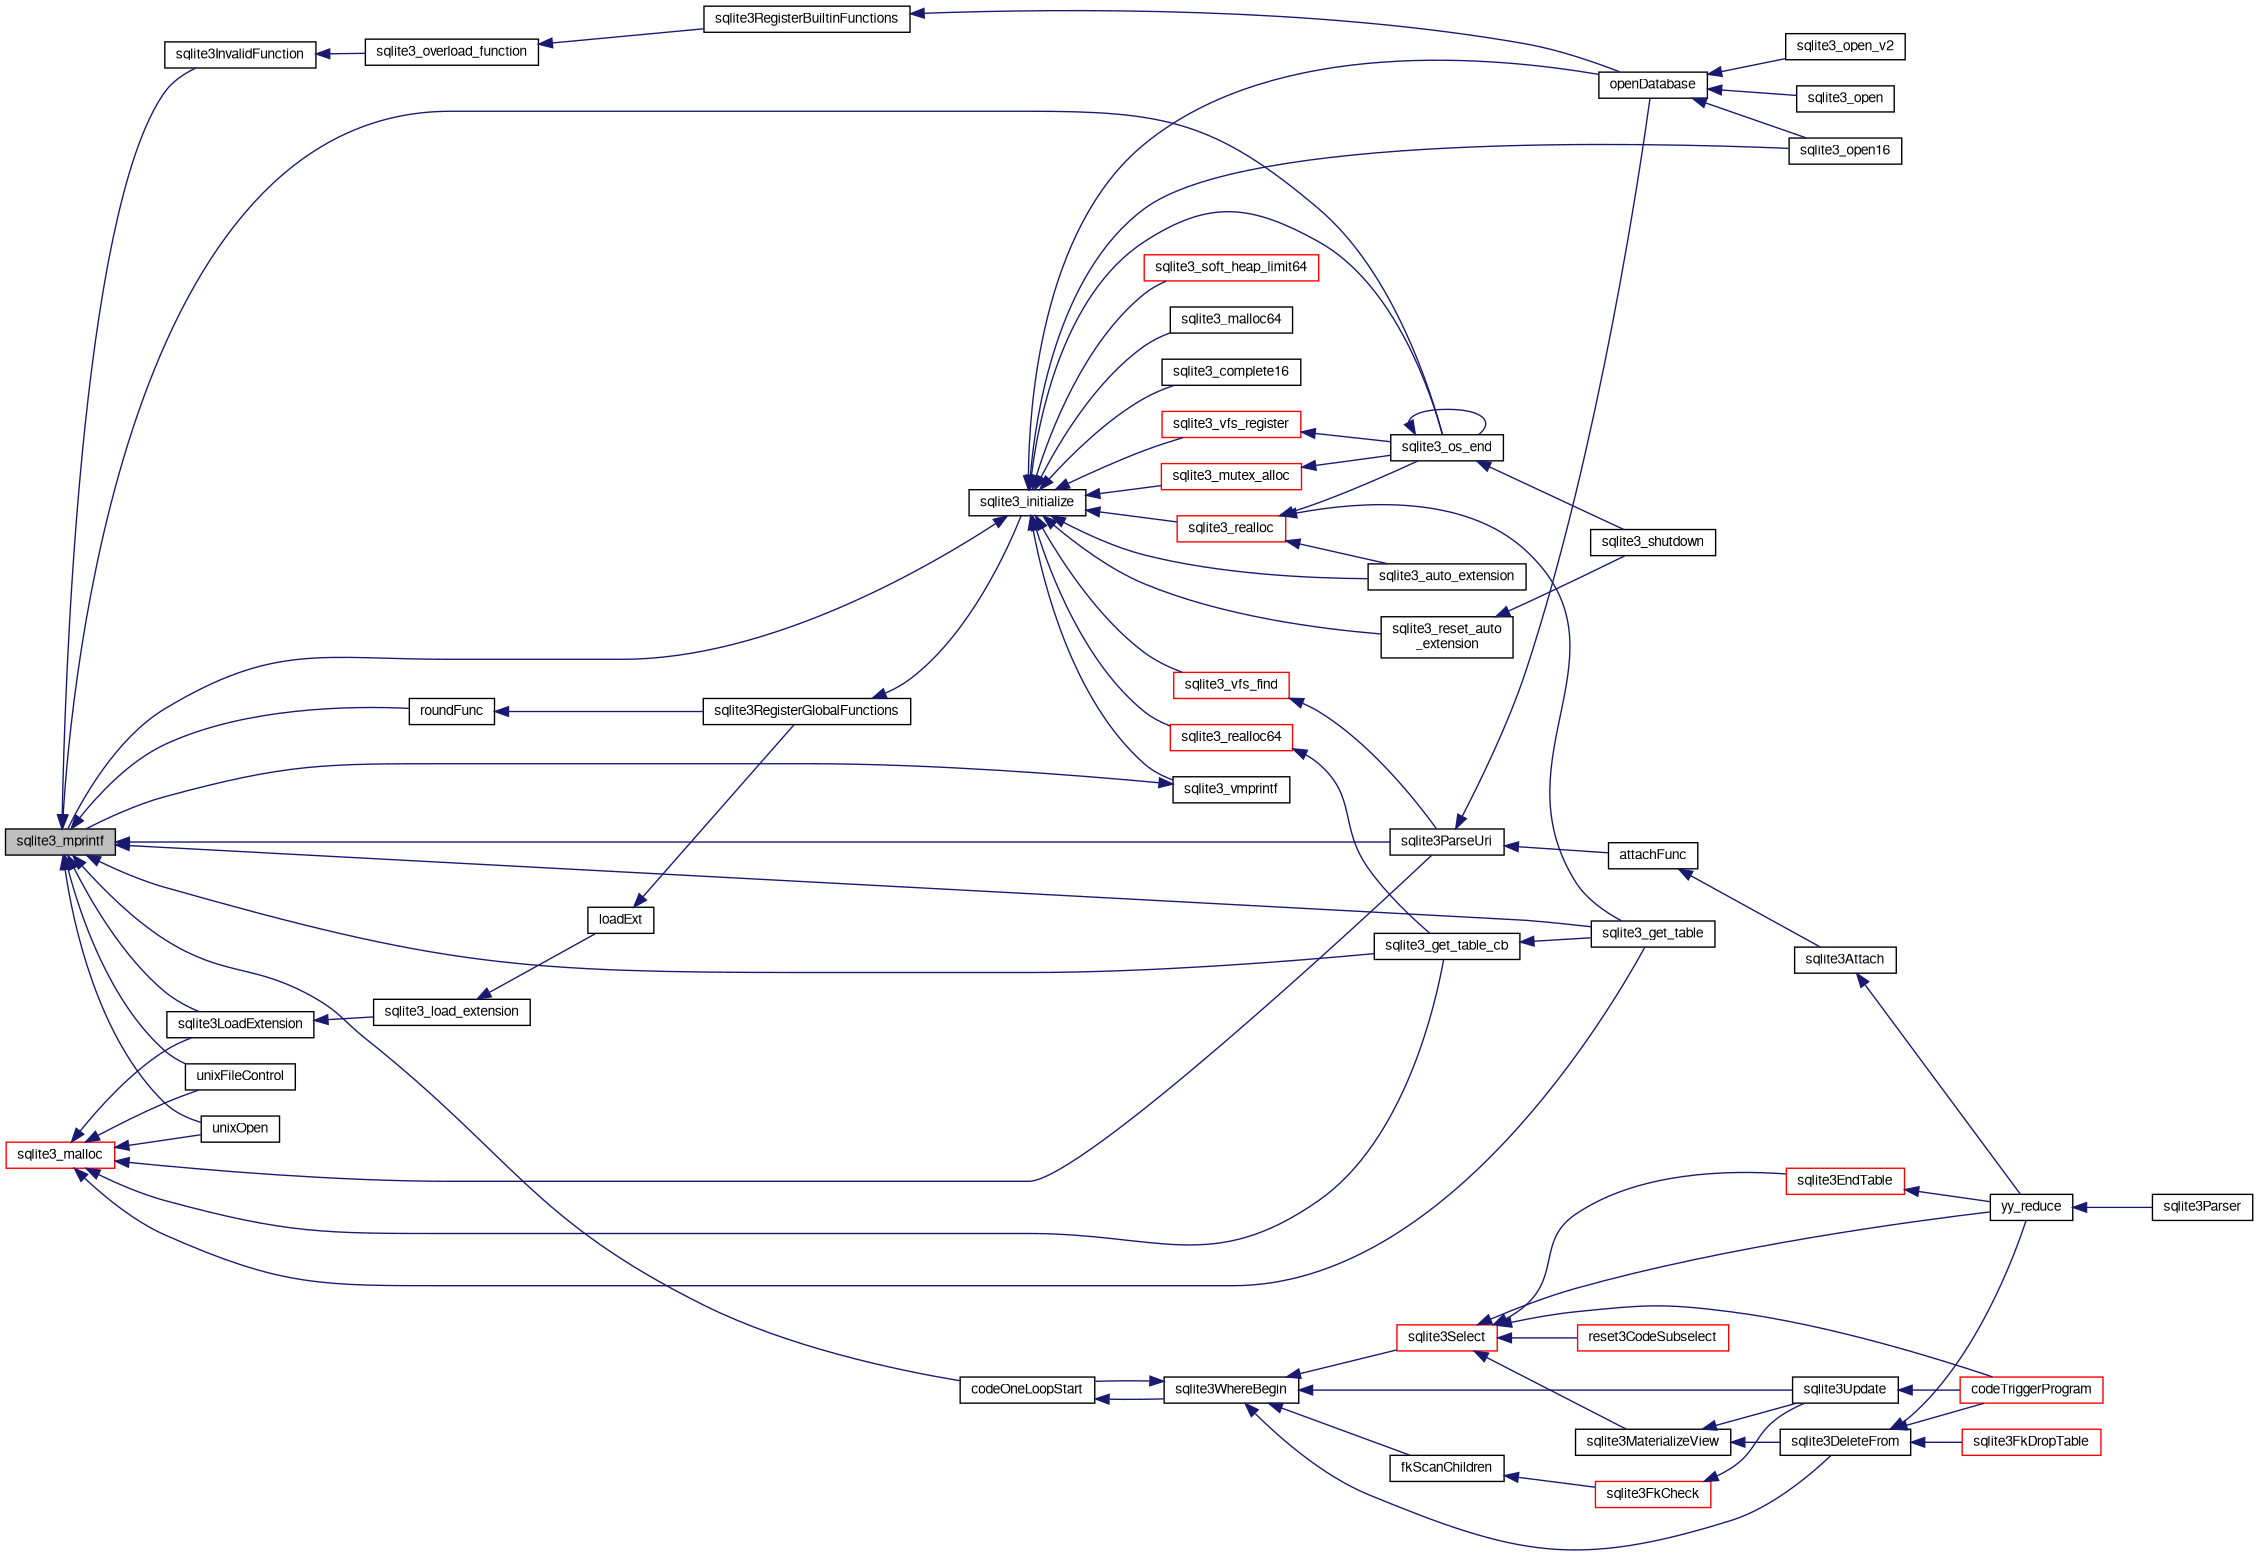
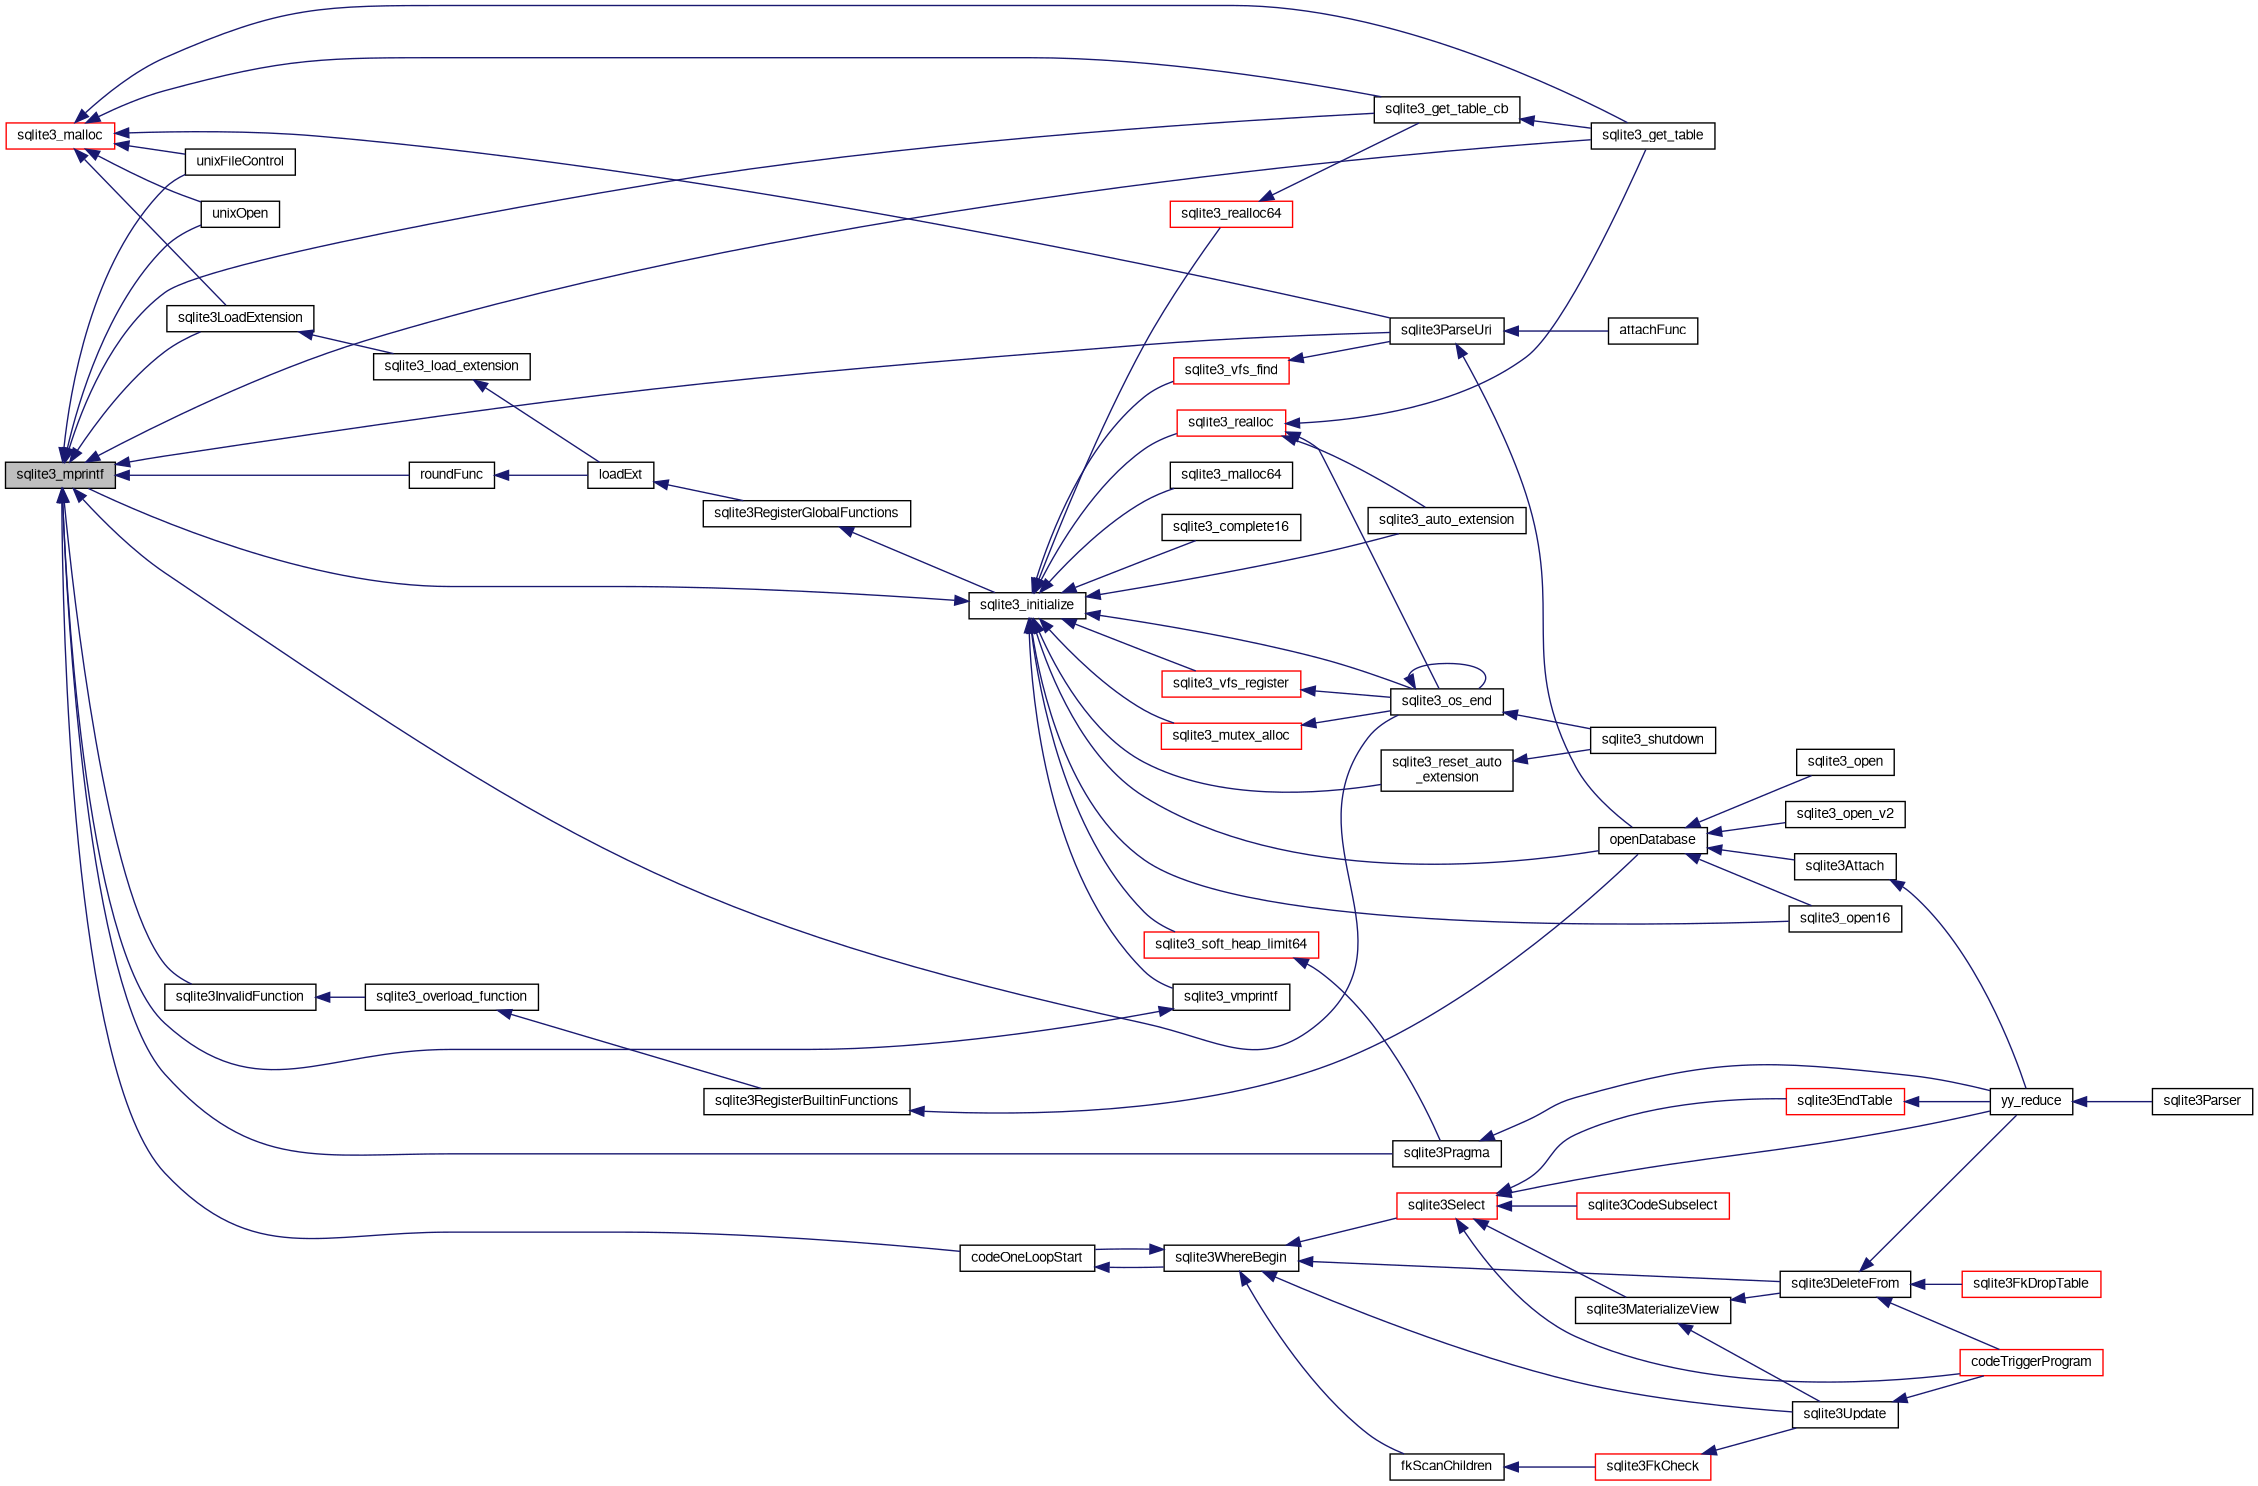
edge "sqlite3RegisterGlobalFunctions" -> "roundFunc": now "loadExt" -> "roundFunc"
edge "sqlite3Attach" -> "attachFunc": now "sqlite3Attach" -> "openDatabase"
node "sqlite3Pragma": added
node "reset3CodeSubselect": label "reset3CodeSubselect" -> "sqlite3CodeSubselect"
